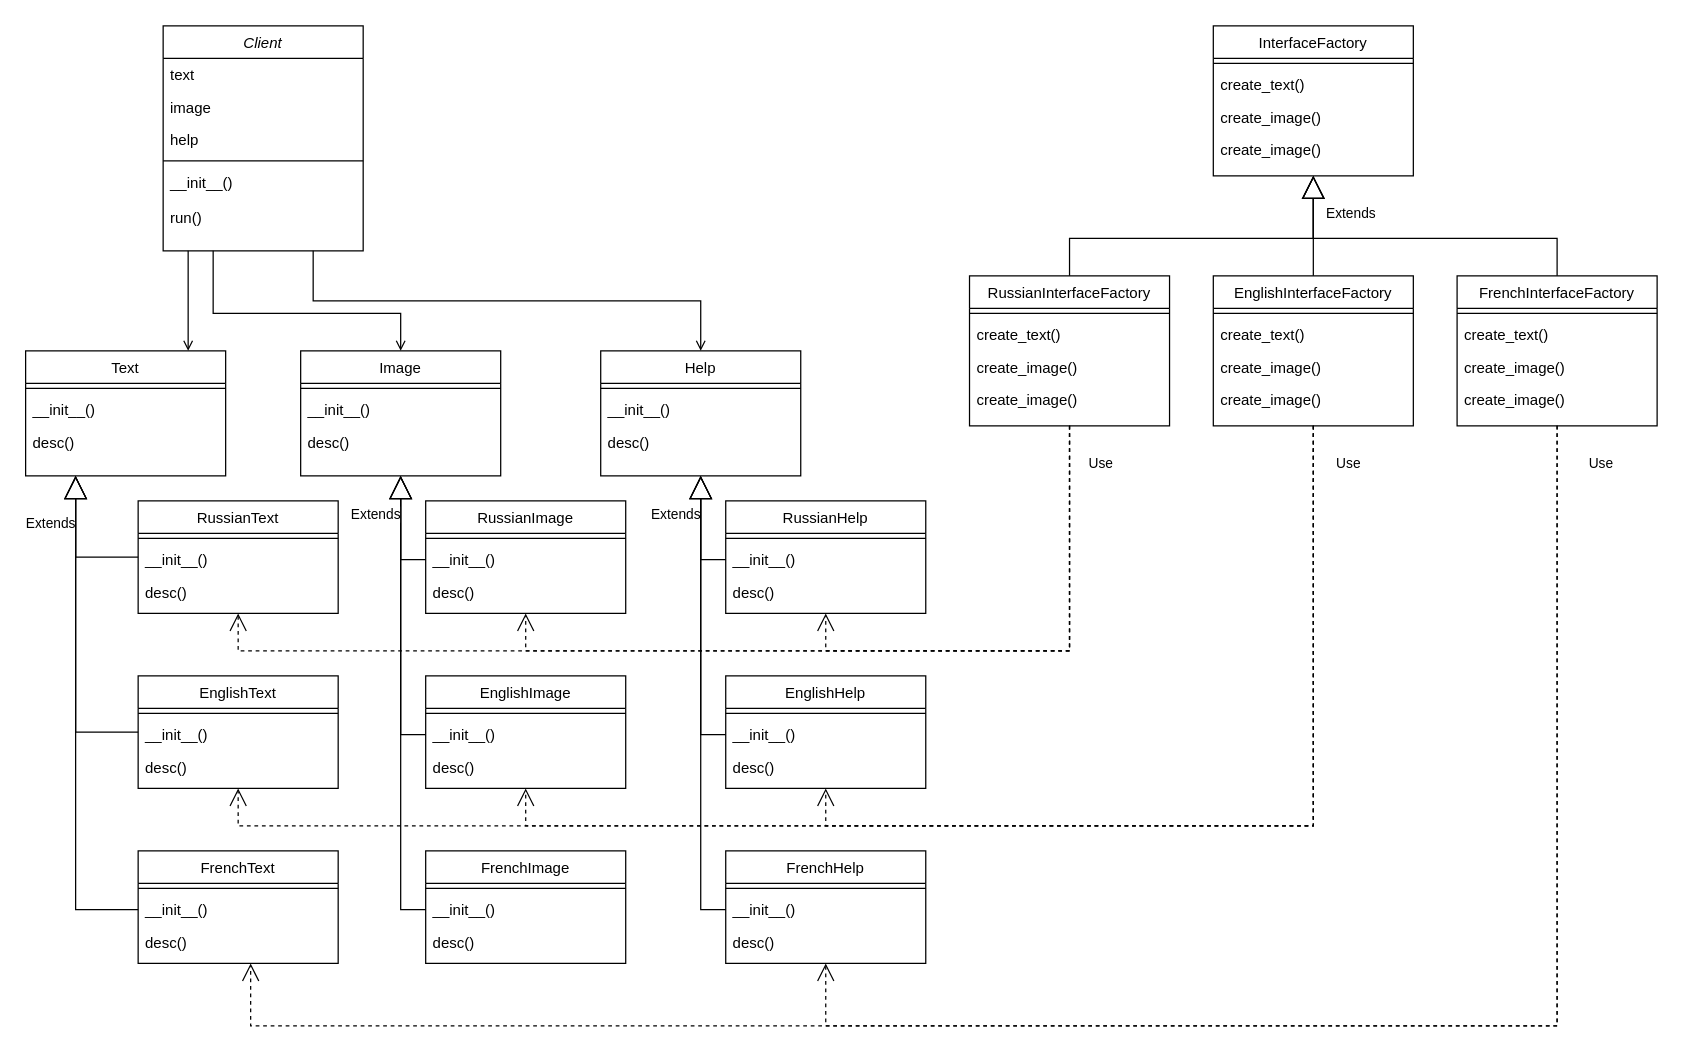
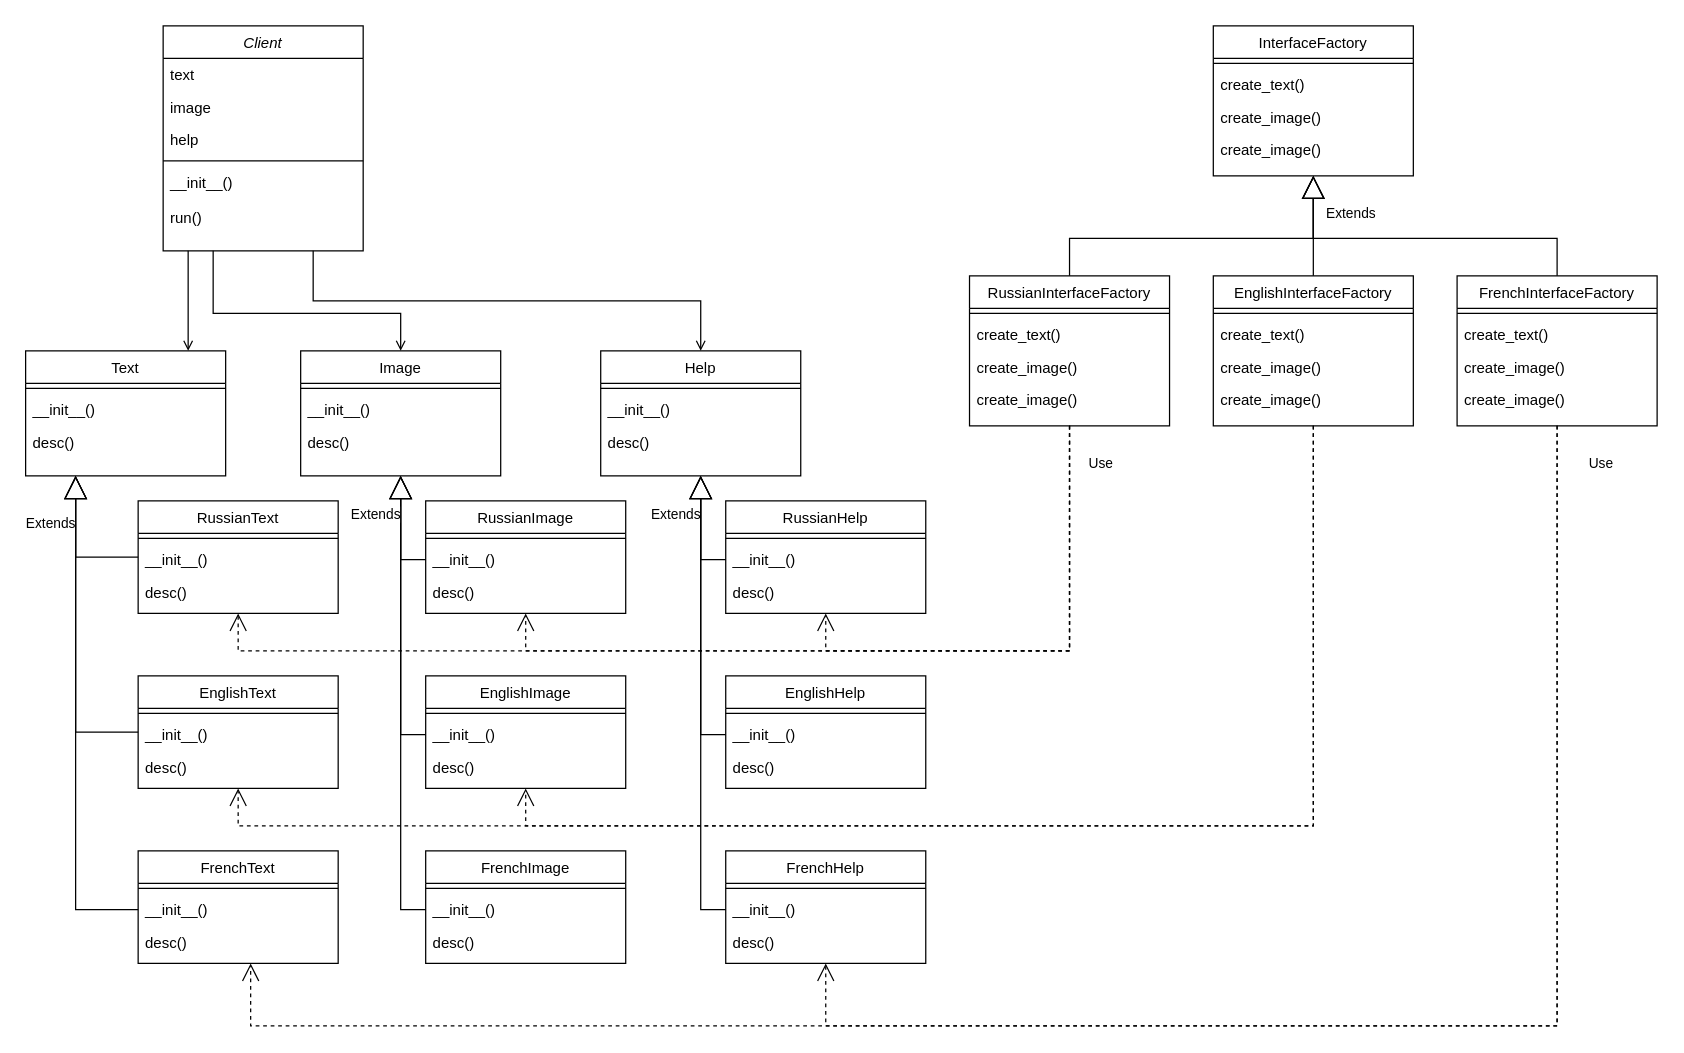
edge "EnglishInterfaceFactory" -> "EnglishHelp": removed, label "Use"
